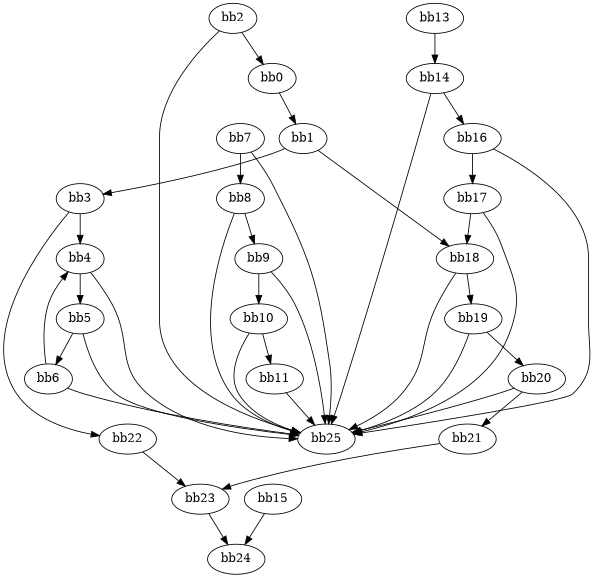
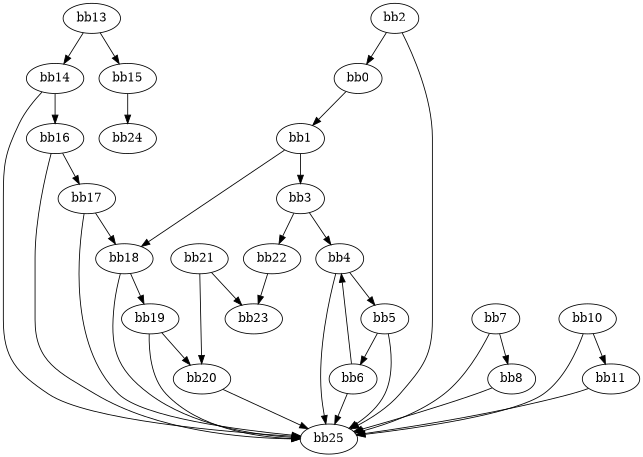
edge "bb13" -> "bb15": added
node "bb9": removed
edge "bb20" -> "bb21": reversed
edge "bb23" -> "bb24": removed
